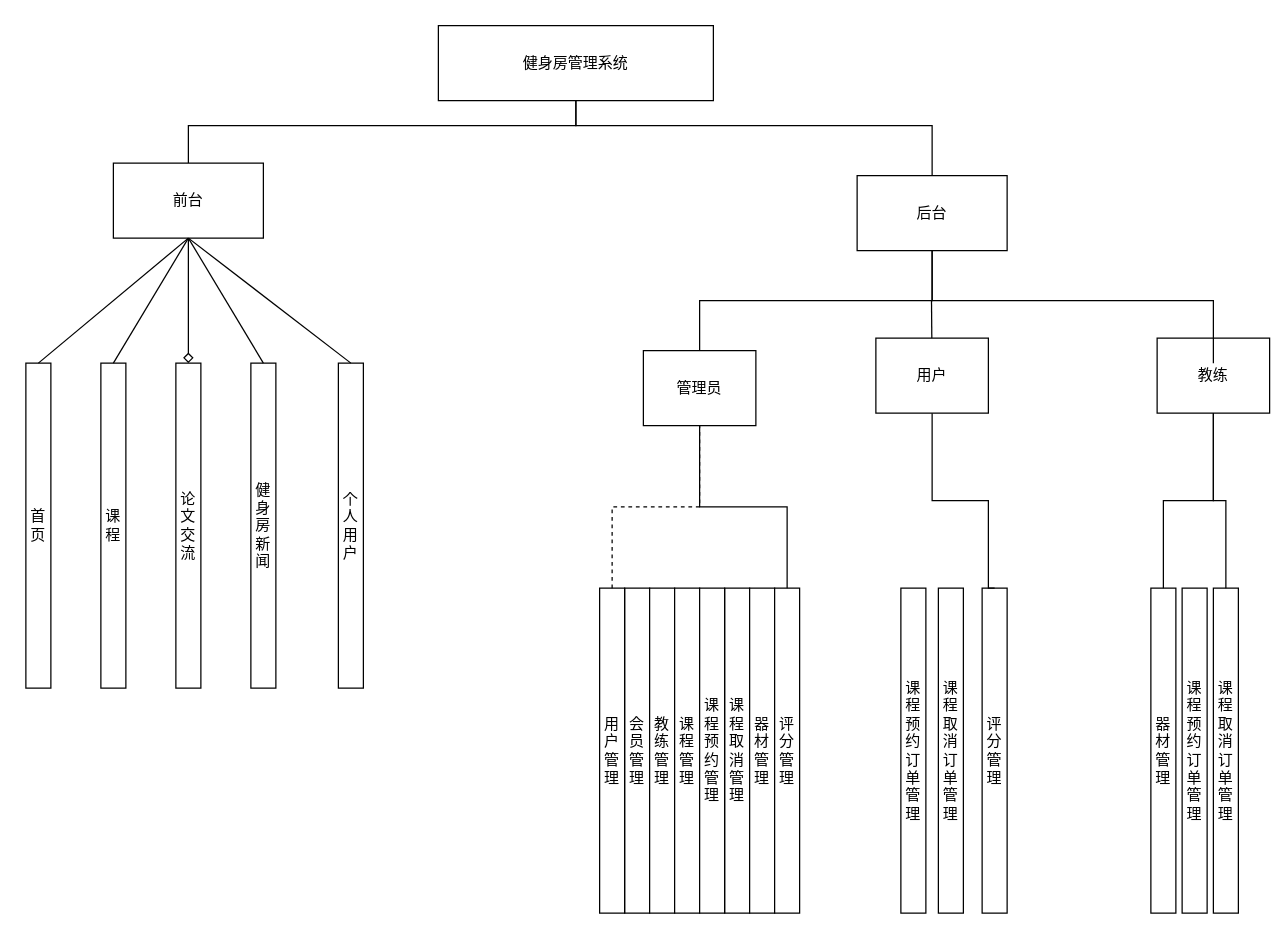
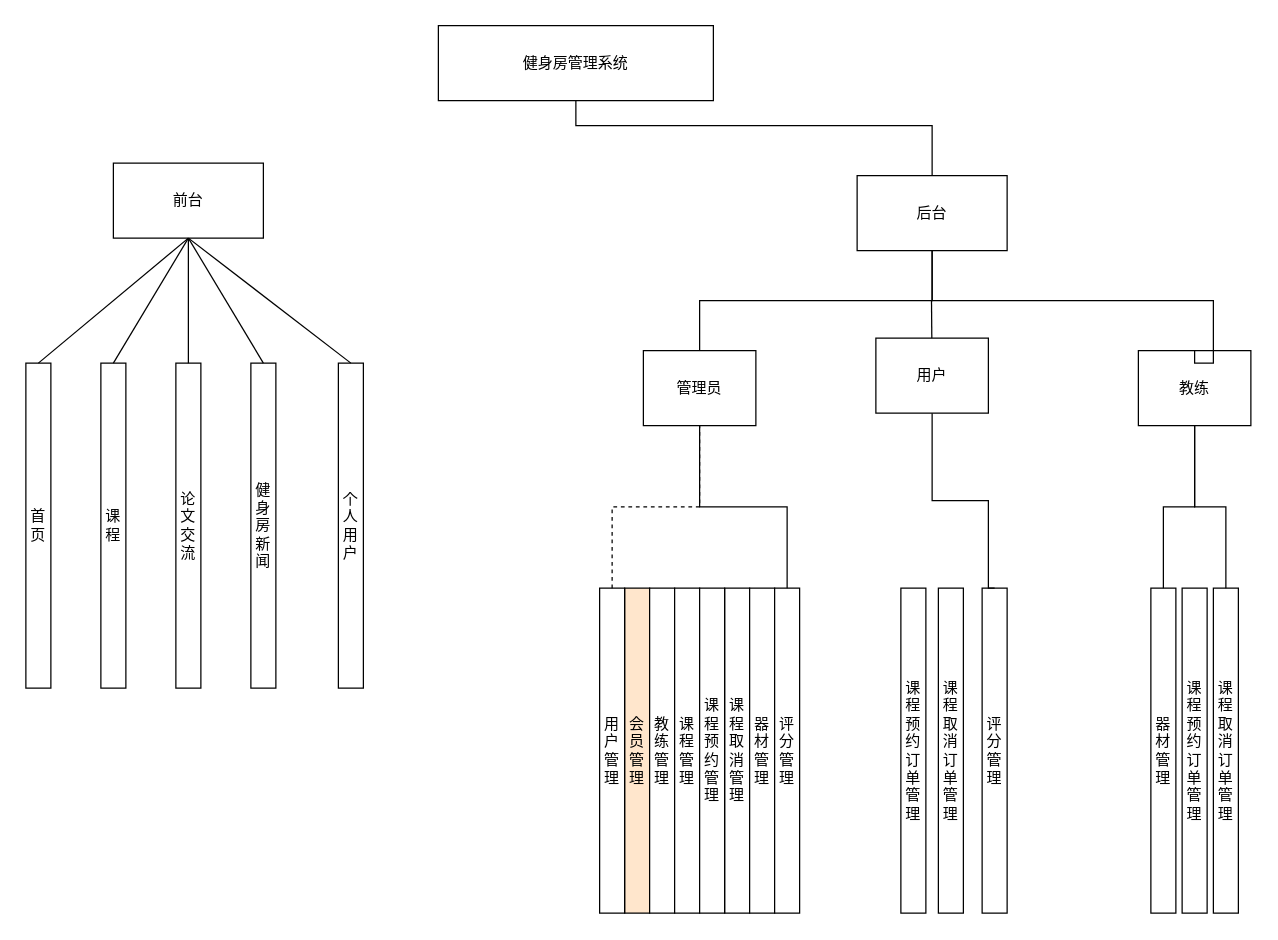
edge "健身房管理系统" -- "前台": removed
edge "前台" -> "论文交流": arrowhead diamond -> none
node "教练": moved (1213, 376) -> (1194, 388)
node "会员管理": fillcolor #ffffff -> #ffe6cc
